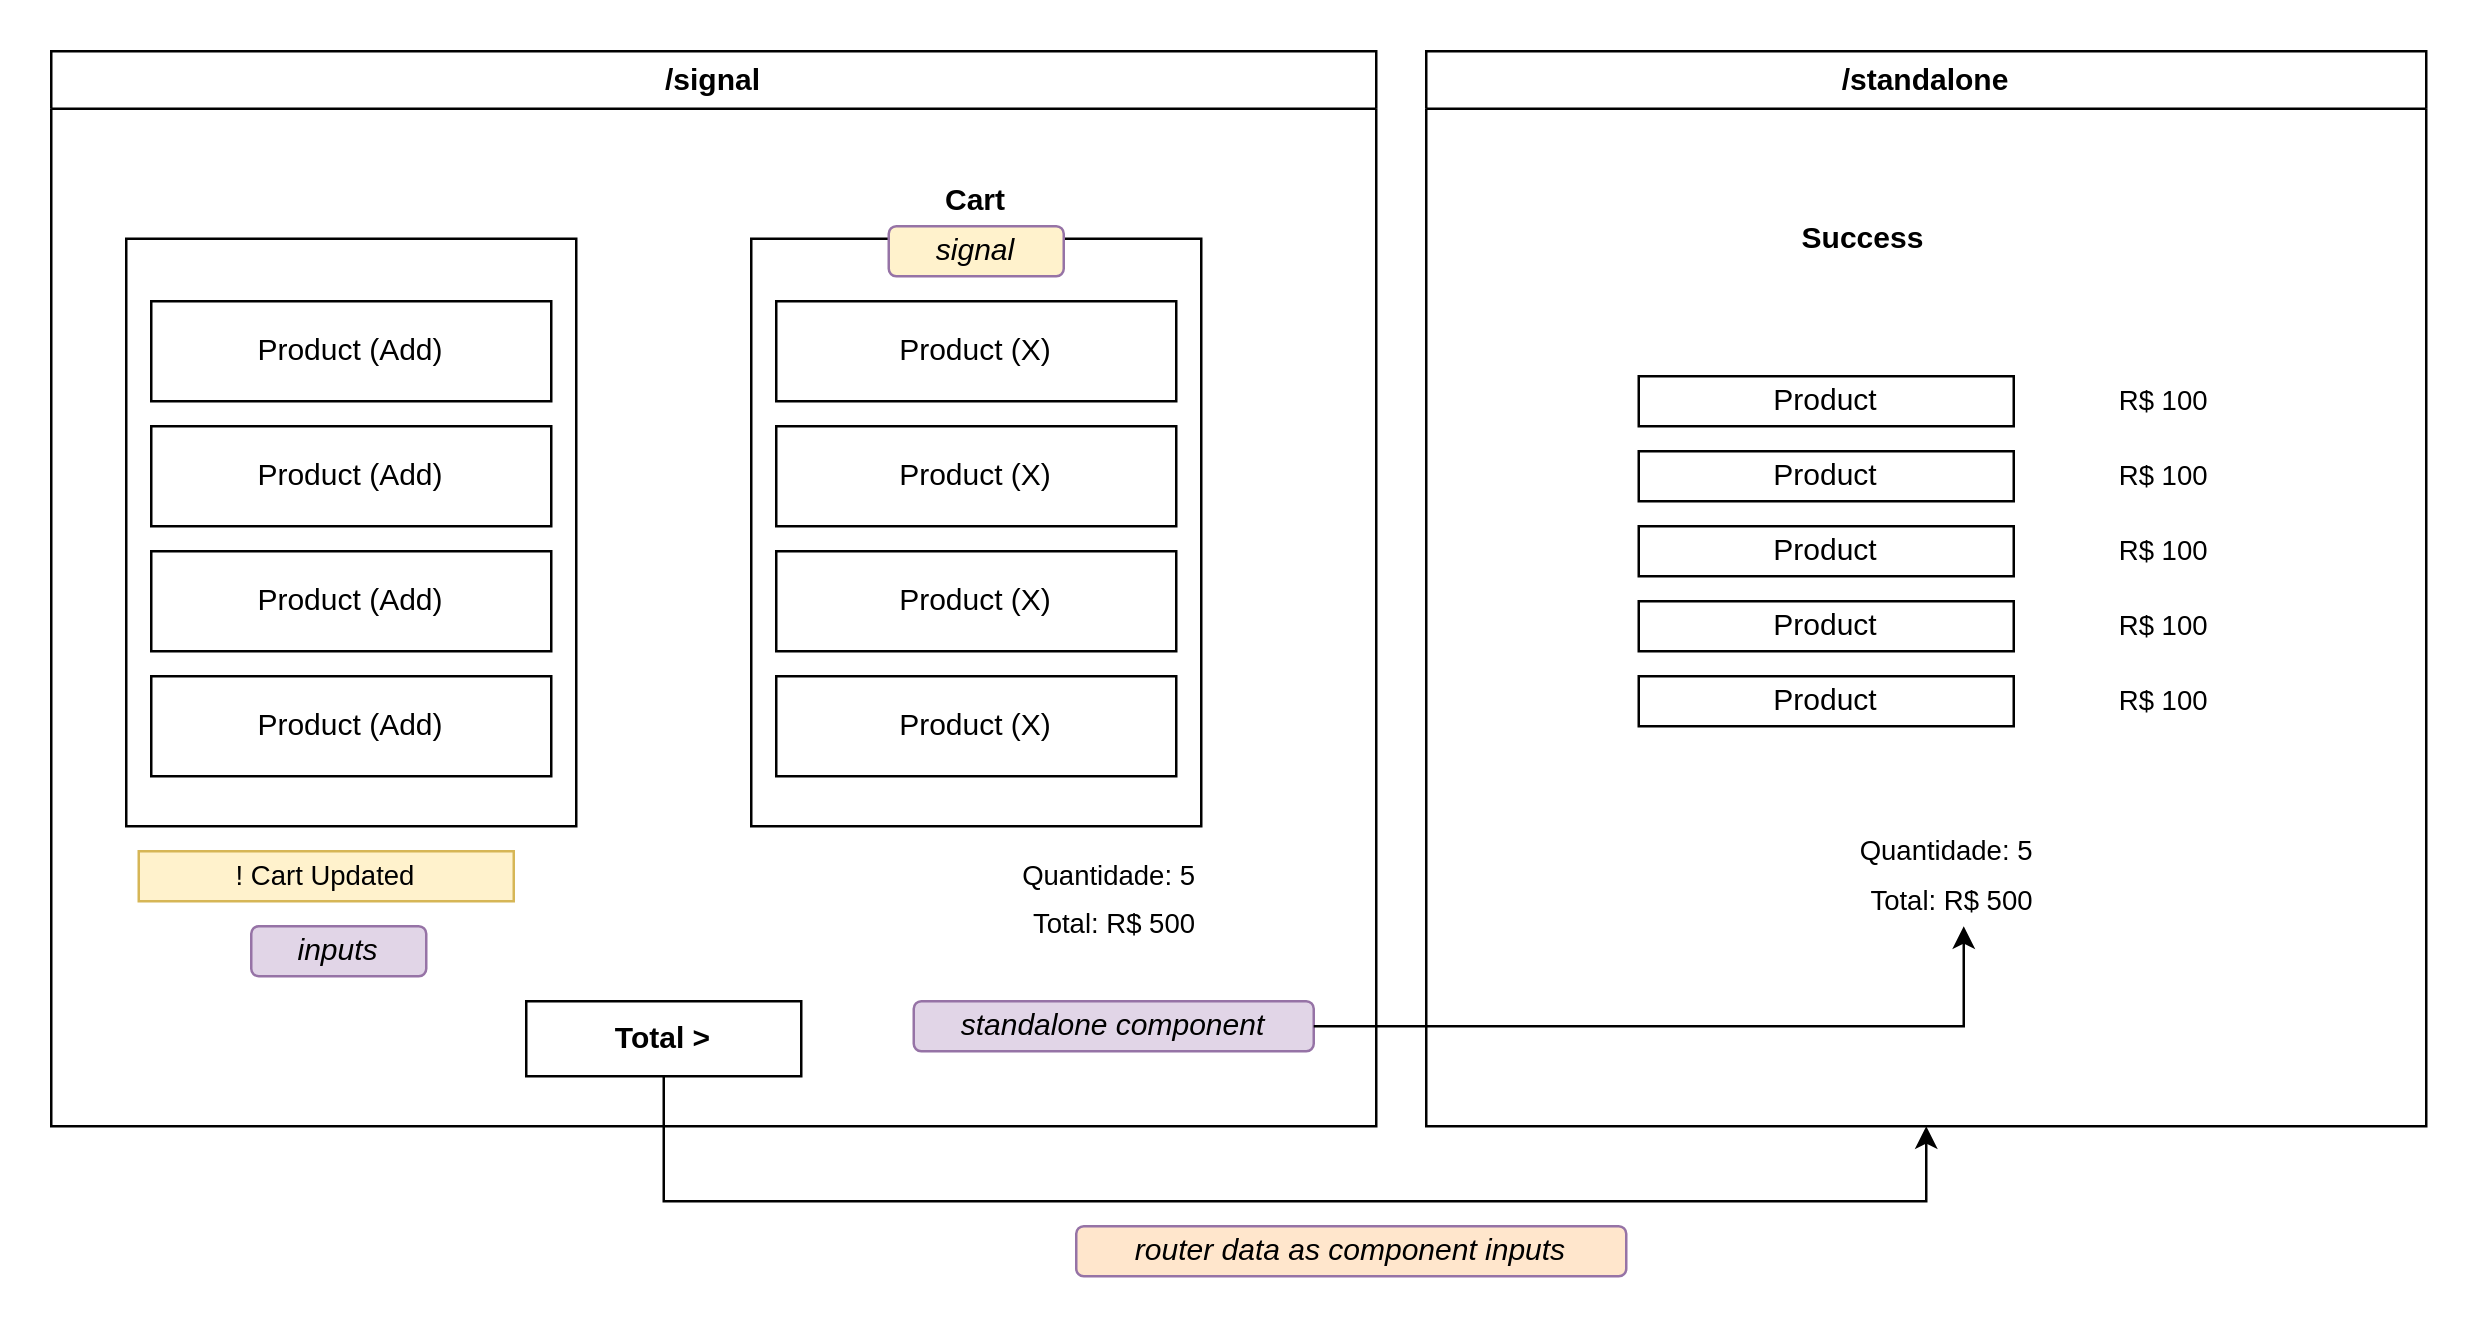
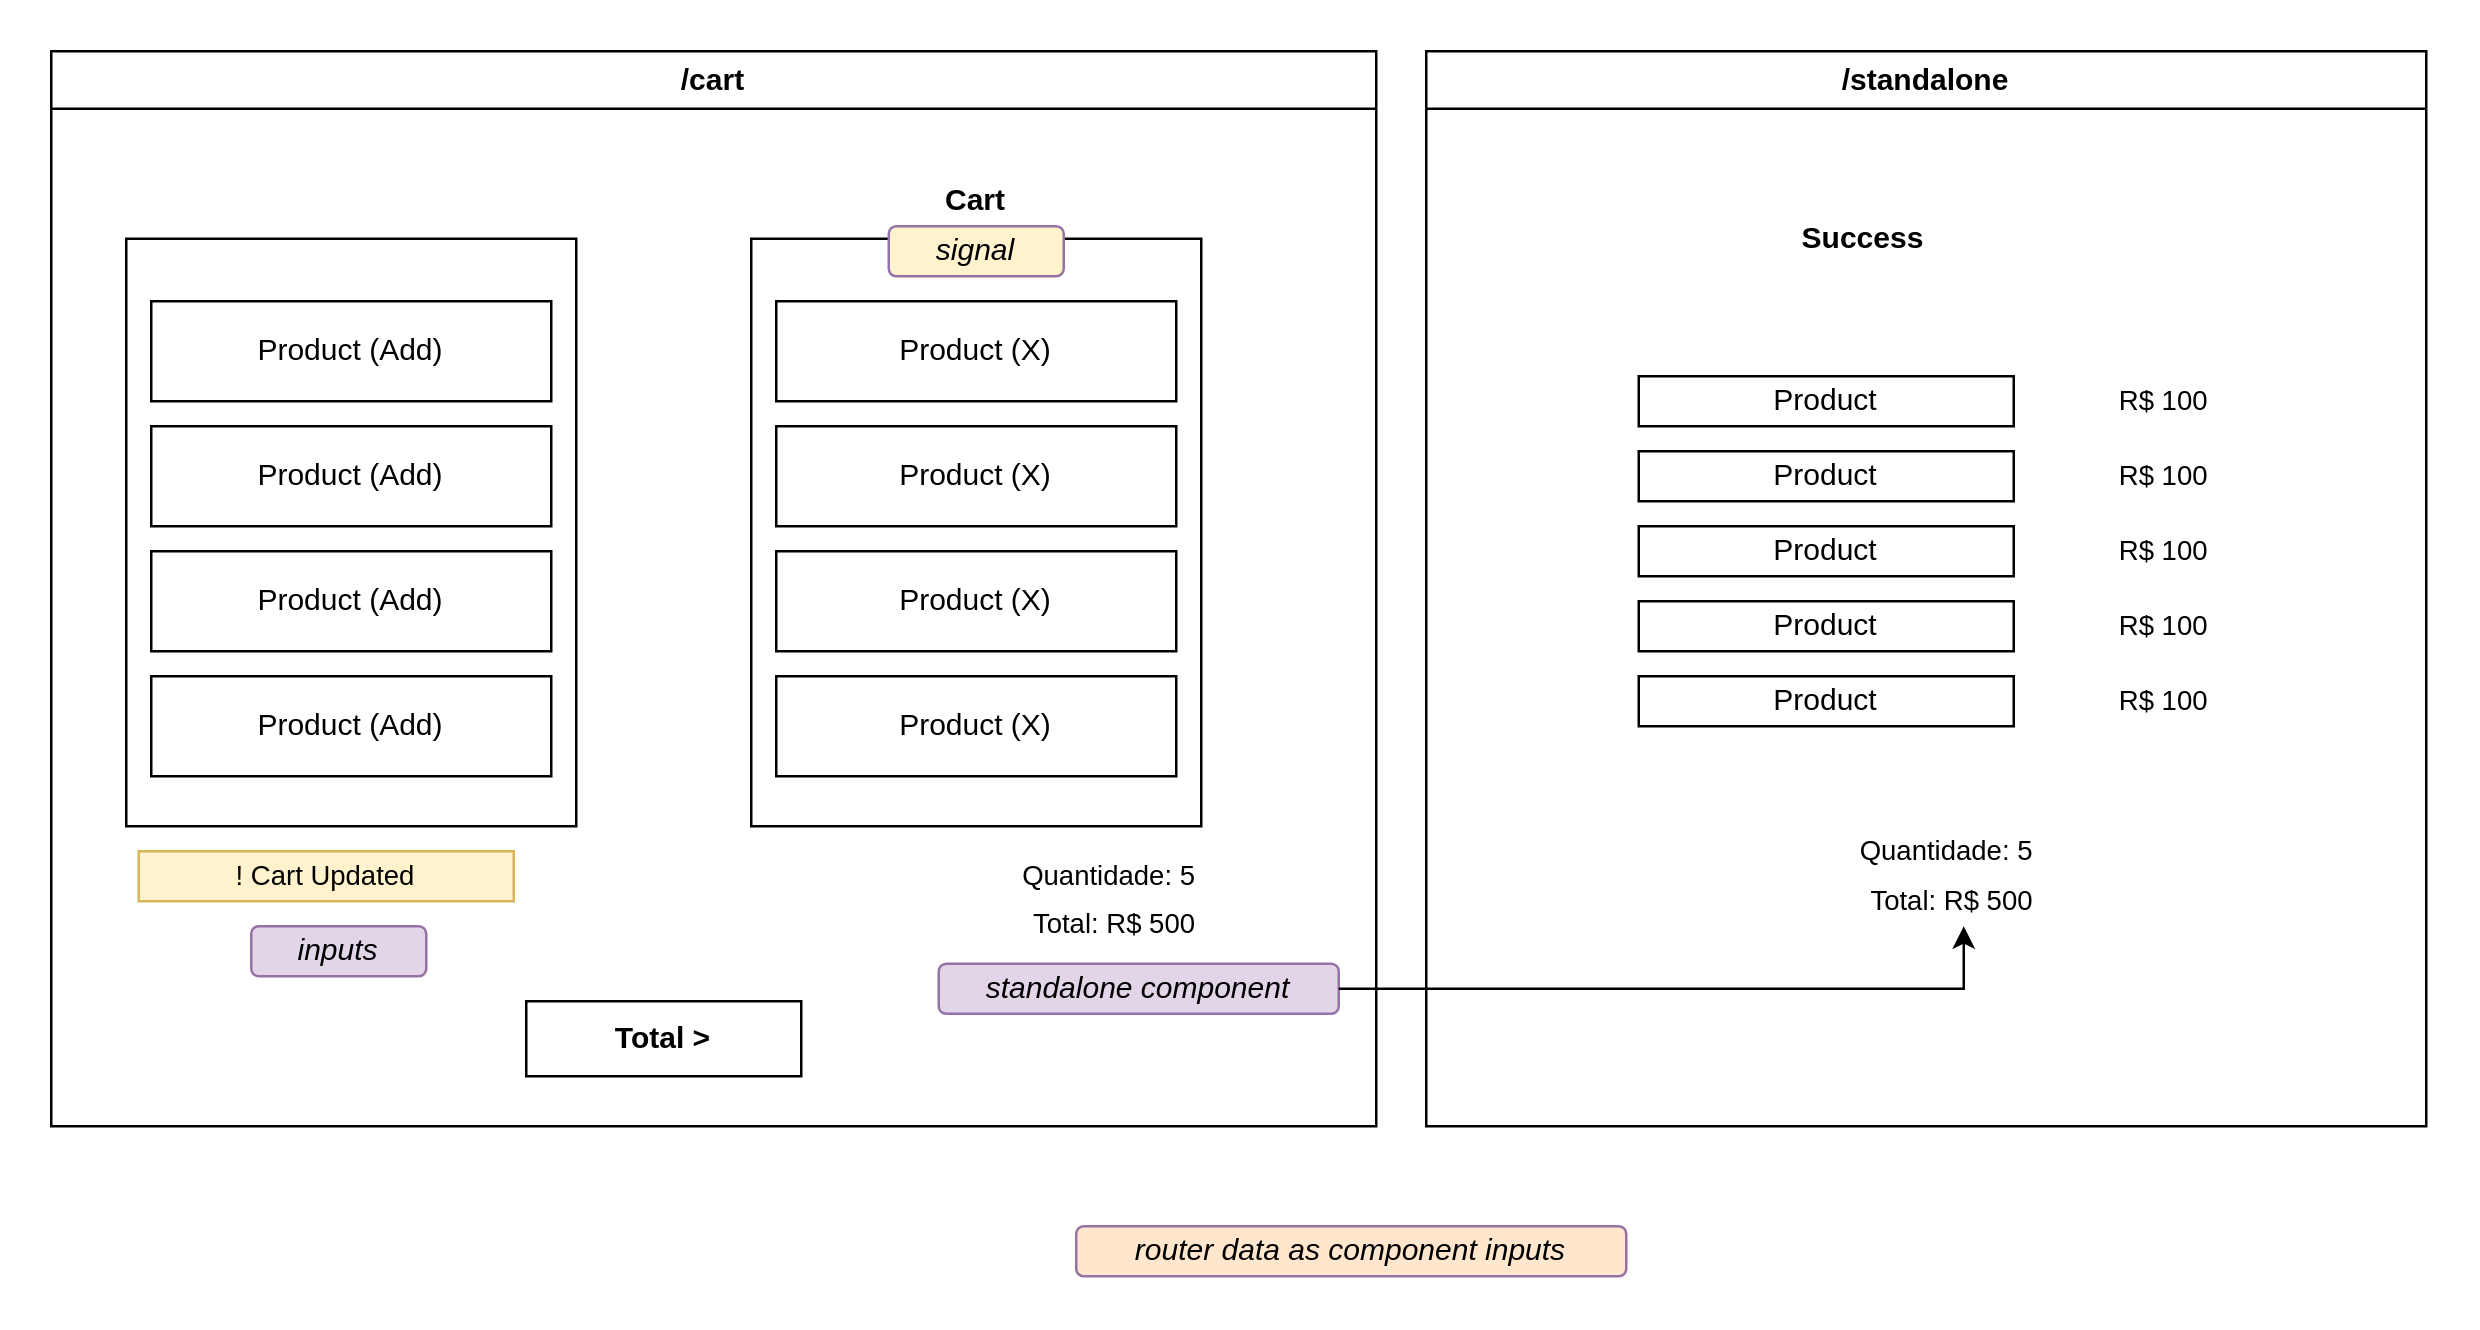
node "/signal": label "/signal" -> "/cart"
node "standalone component": moved (1114, 1026) -> (1139, 989)
edge "Total >" -> "/standalone": removed
